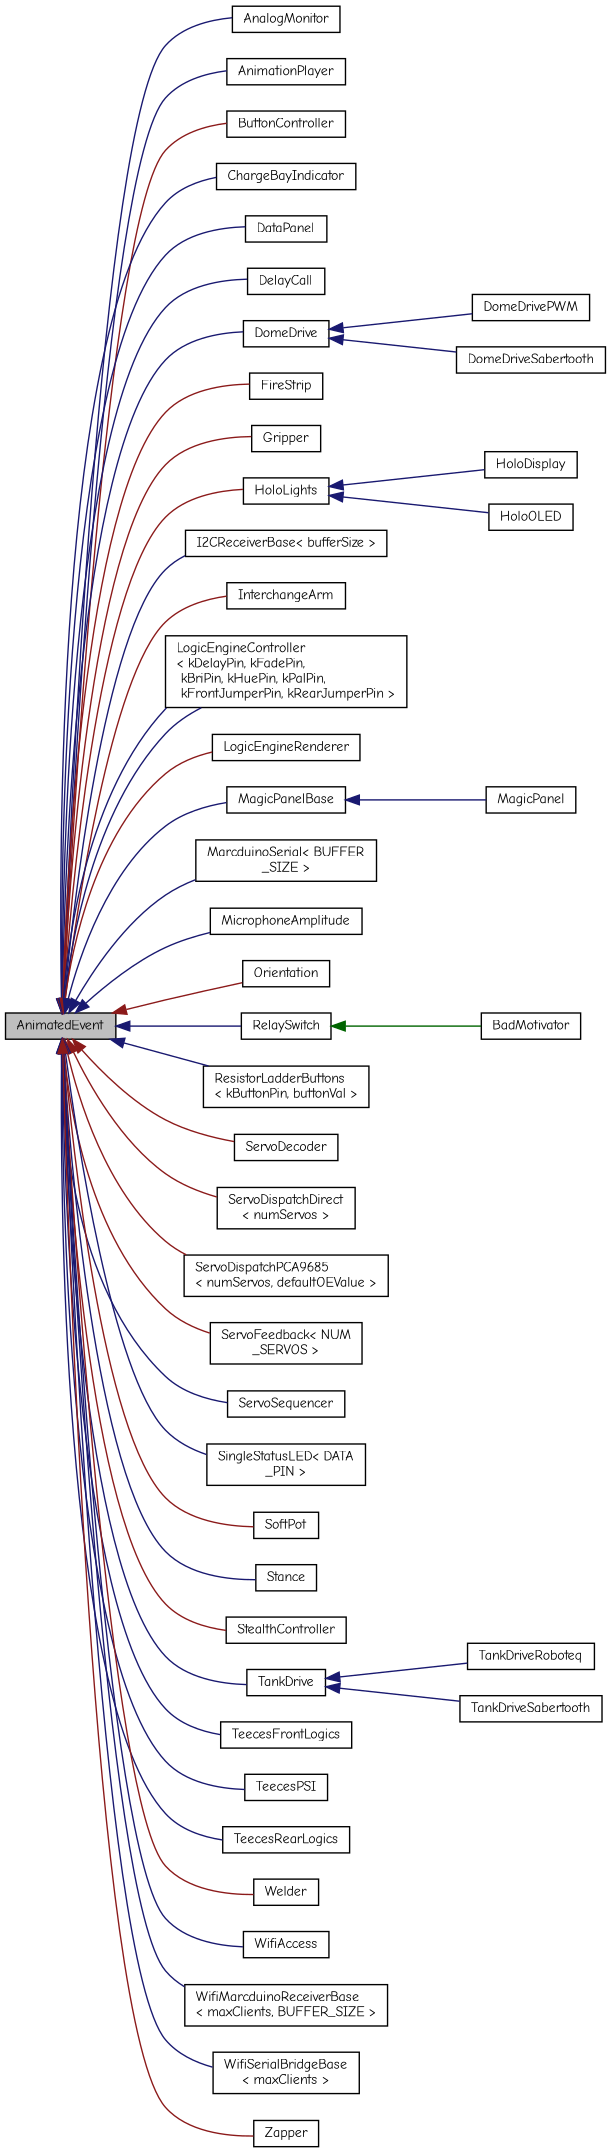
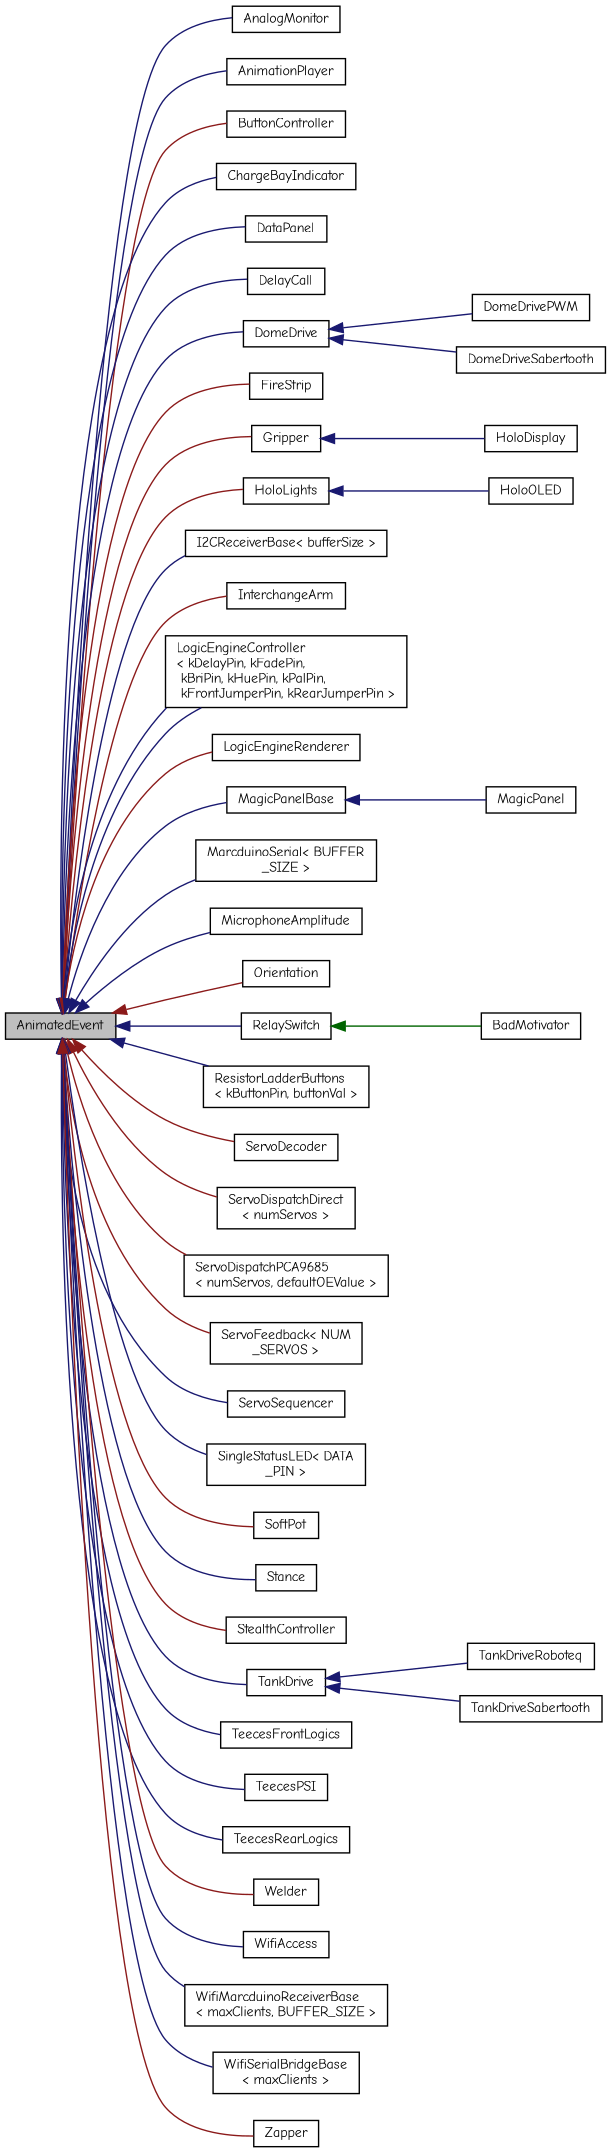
edge "HoloDisplay" -> "HoloLights": now "HoloDisplay" -> "Gripper"
